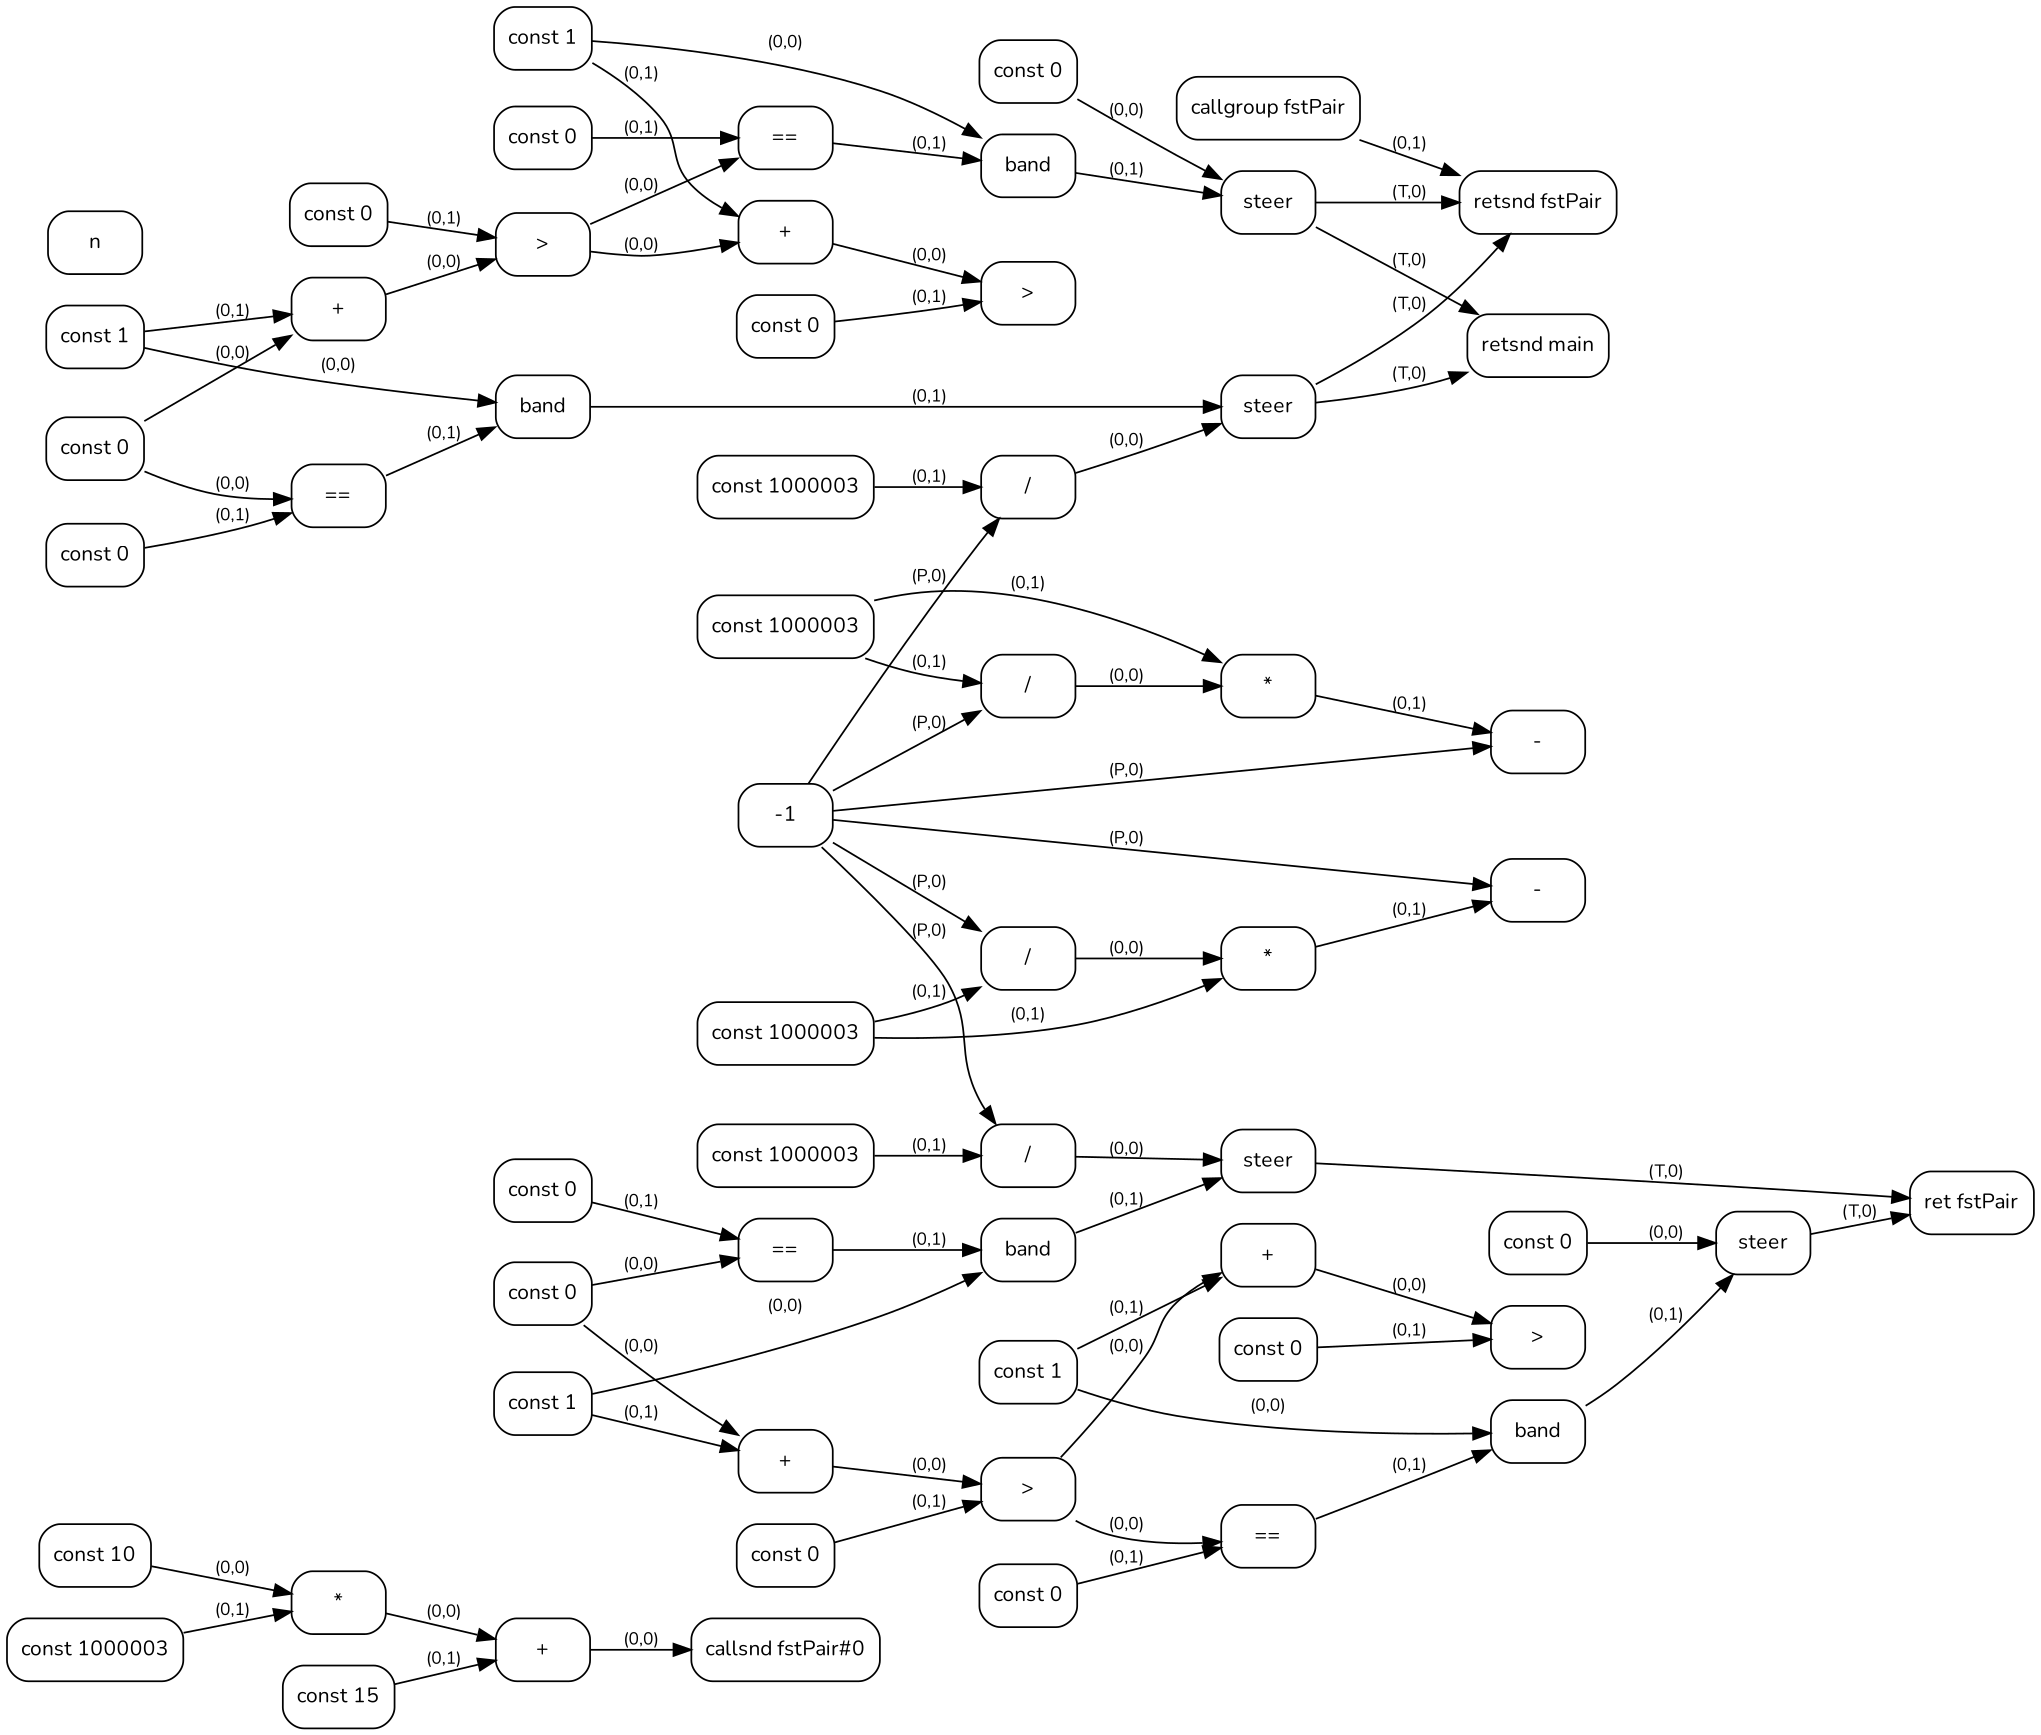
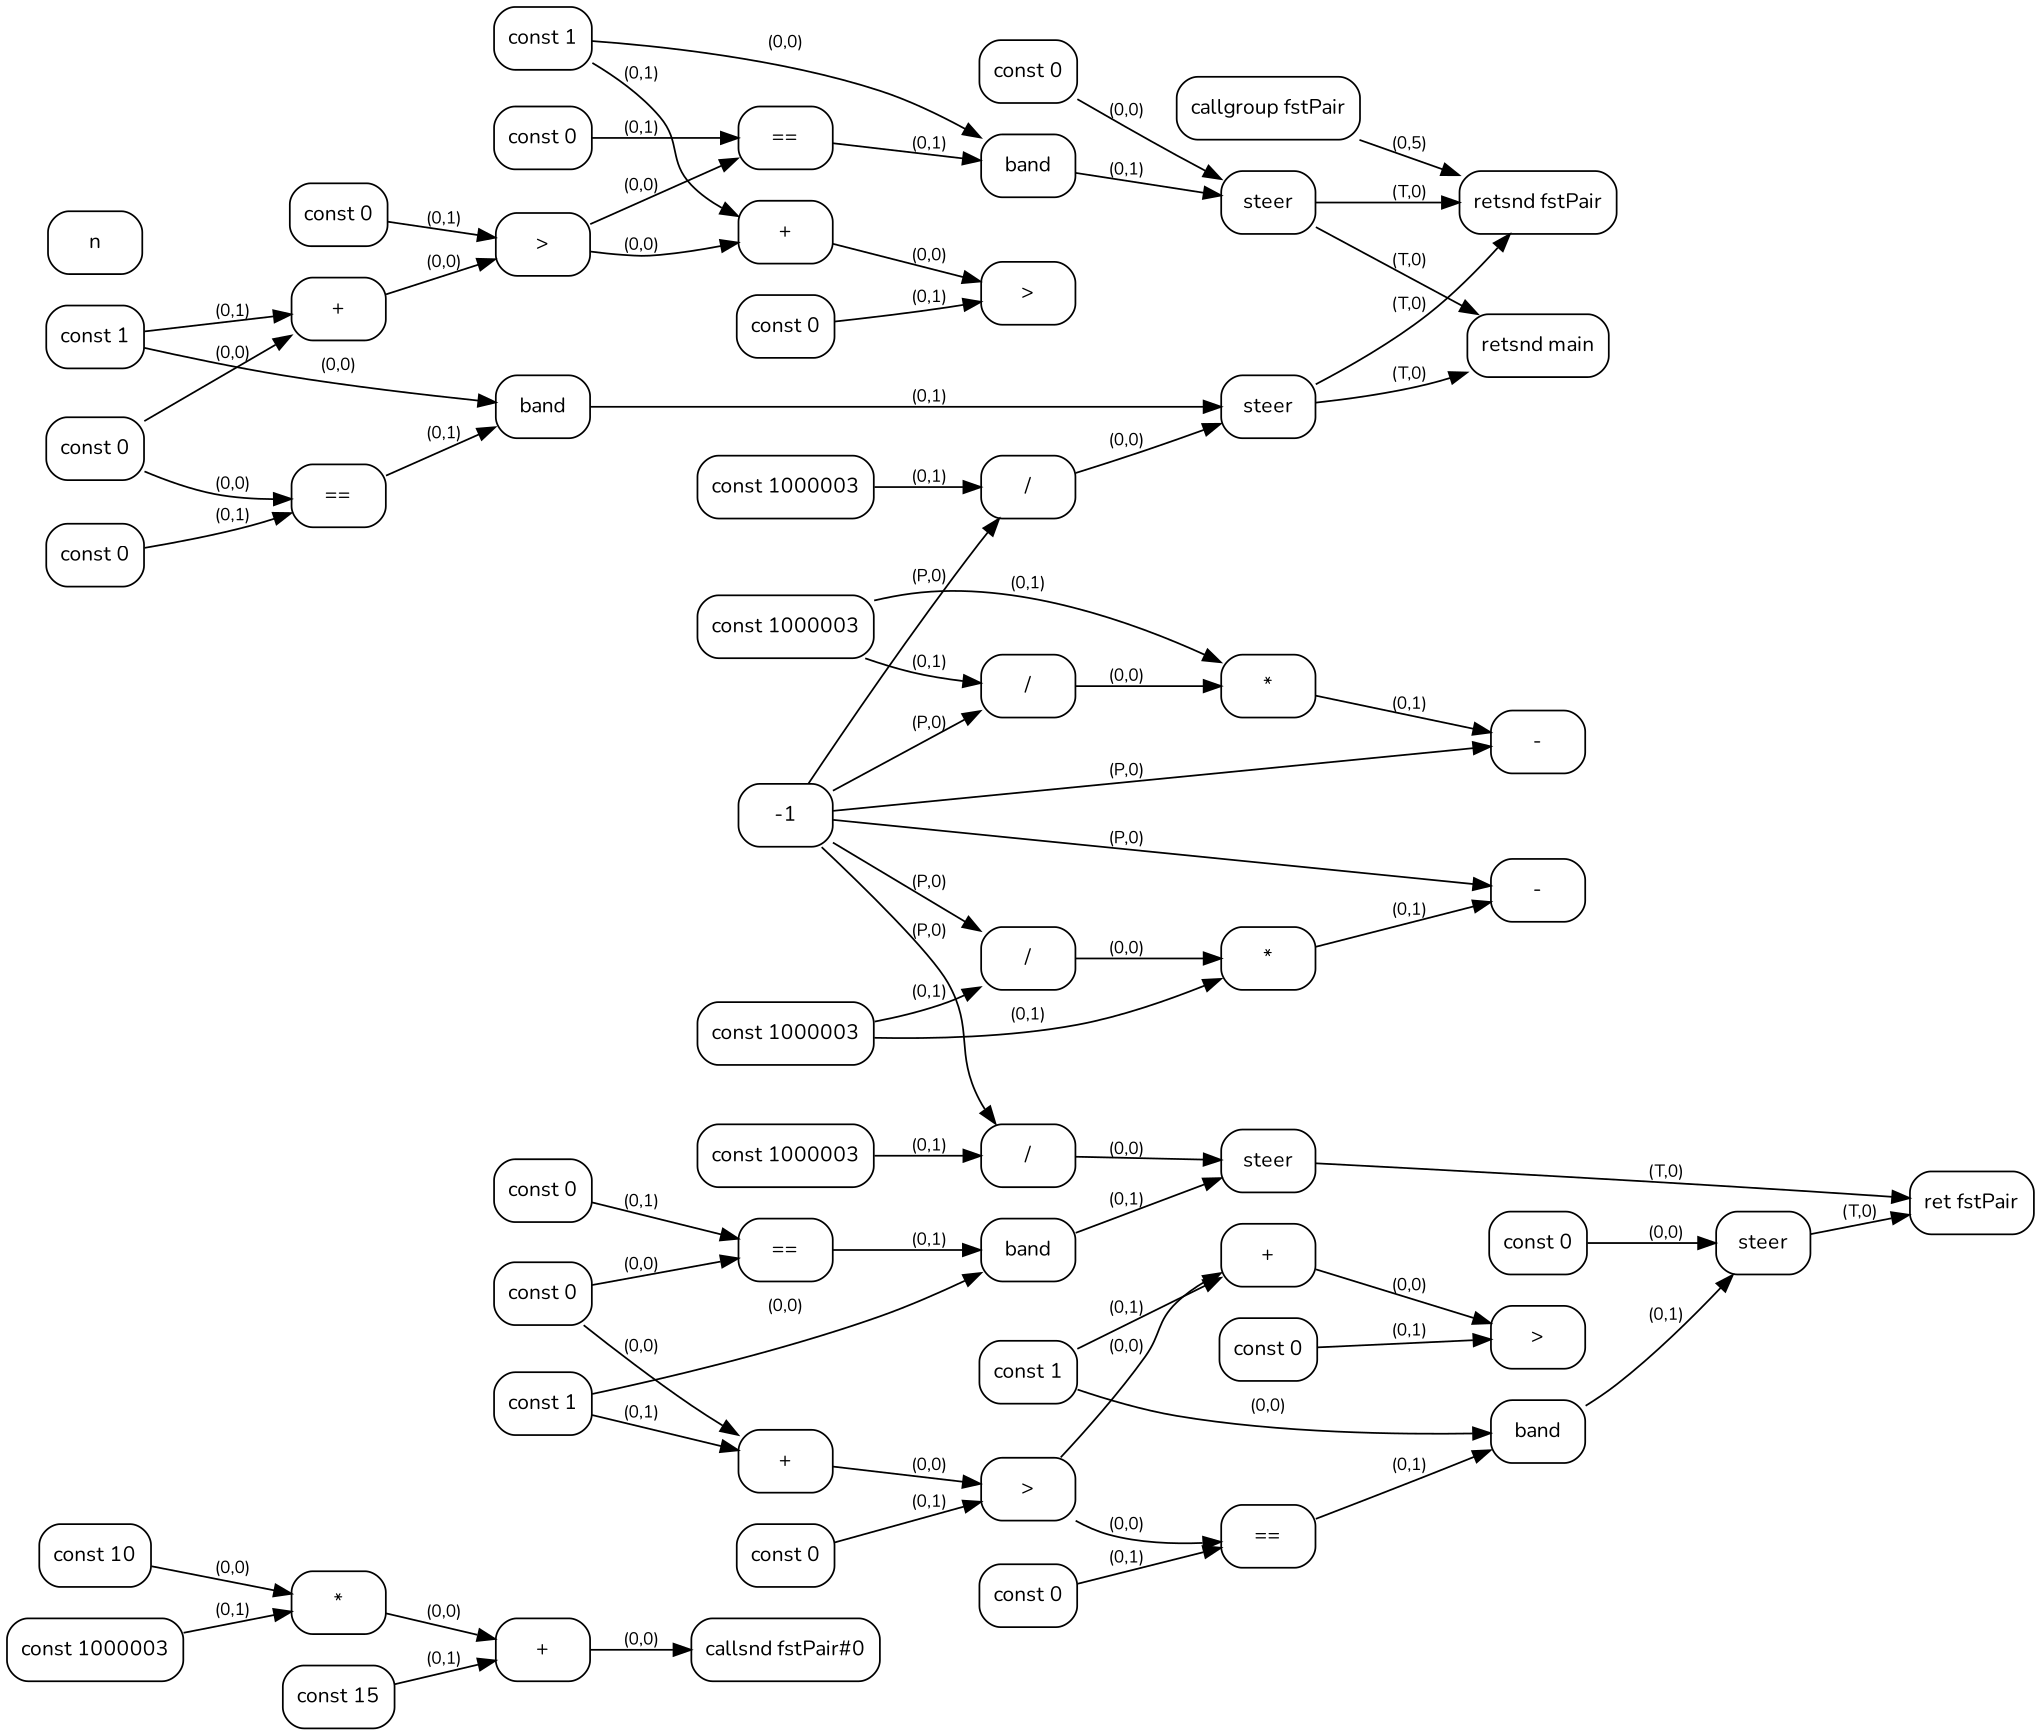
edge "callgroup fstPair" -> "retsnd fstPair": label "(0,1)" -> "(0,5)"
